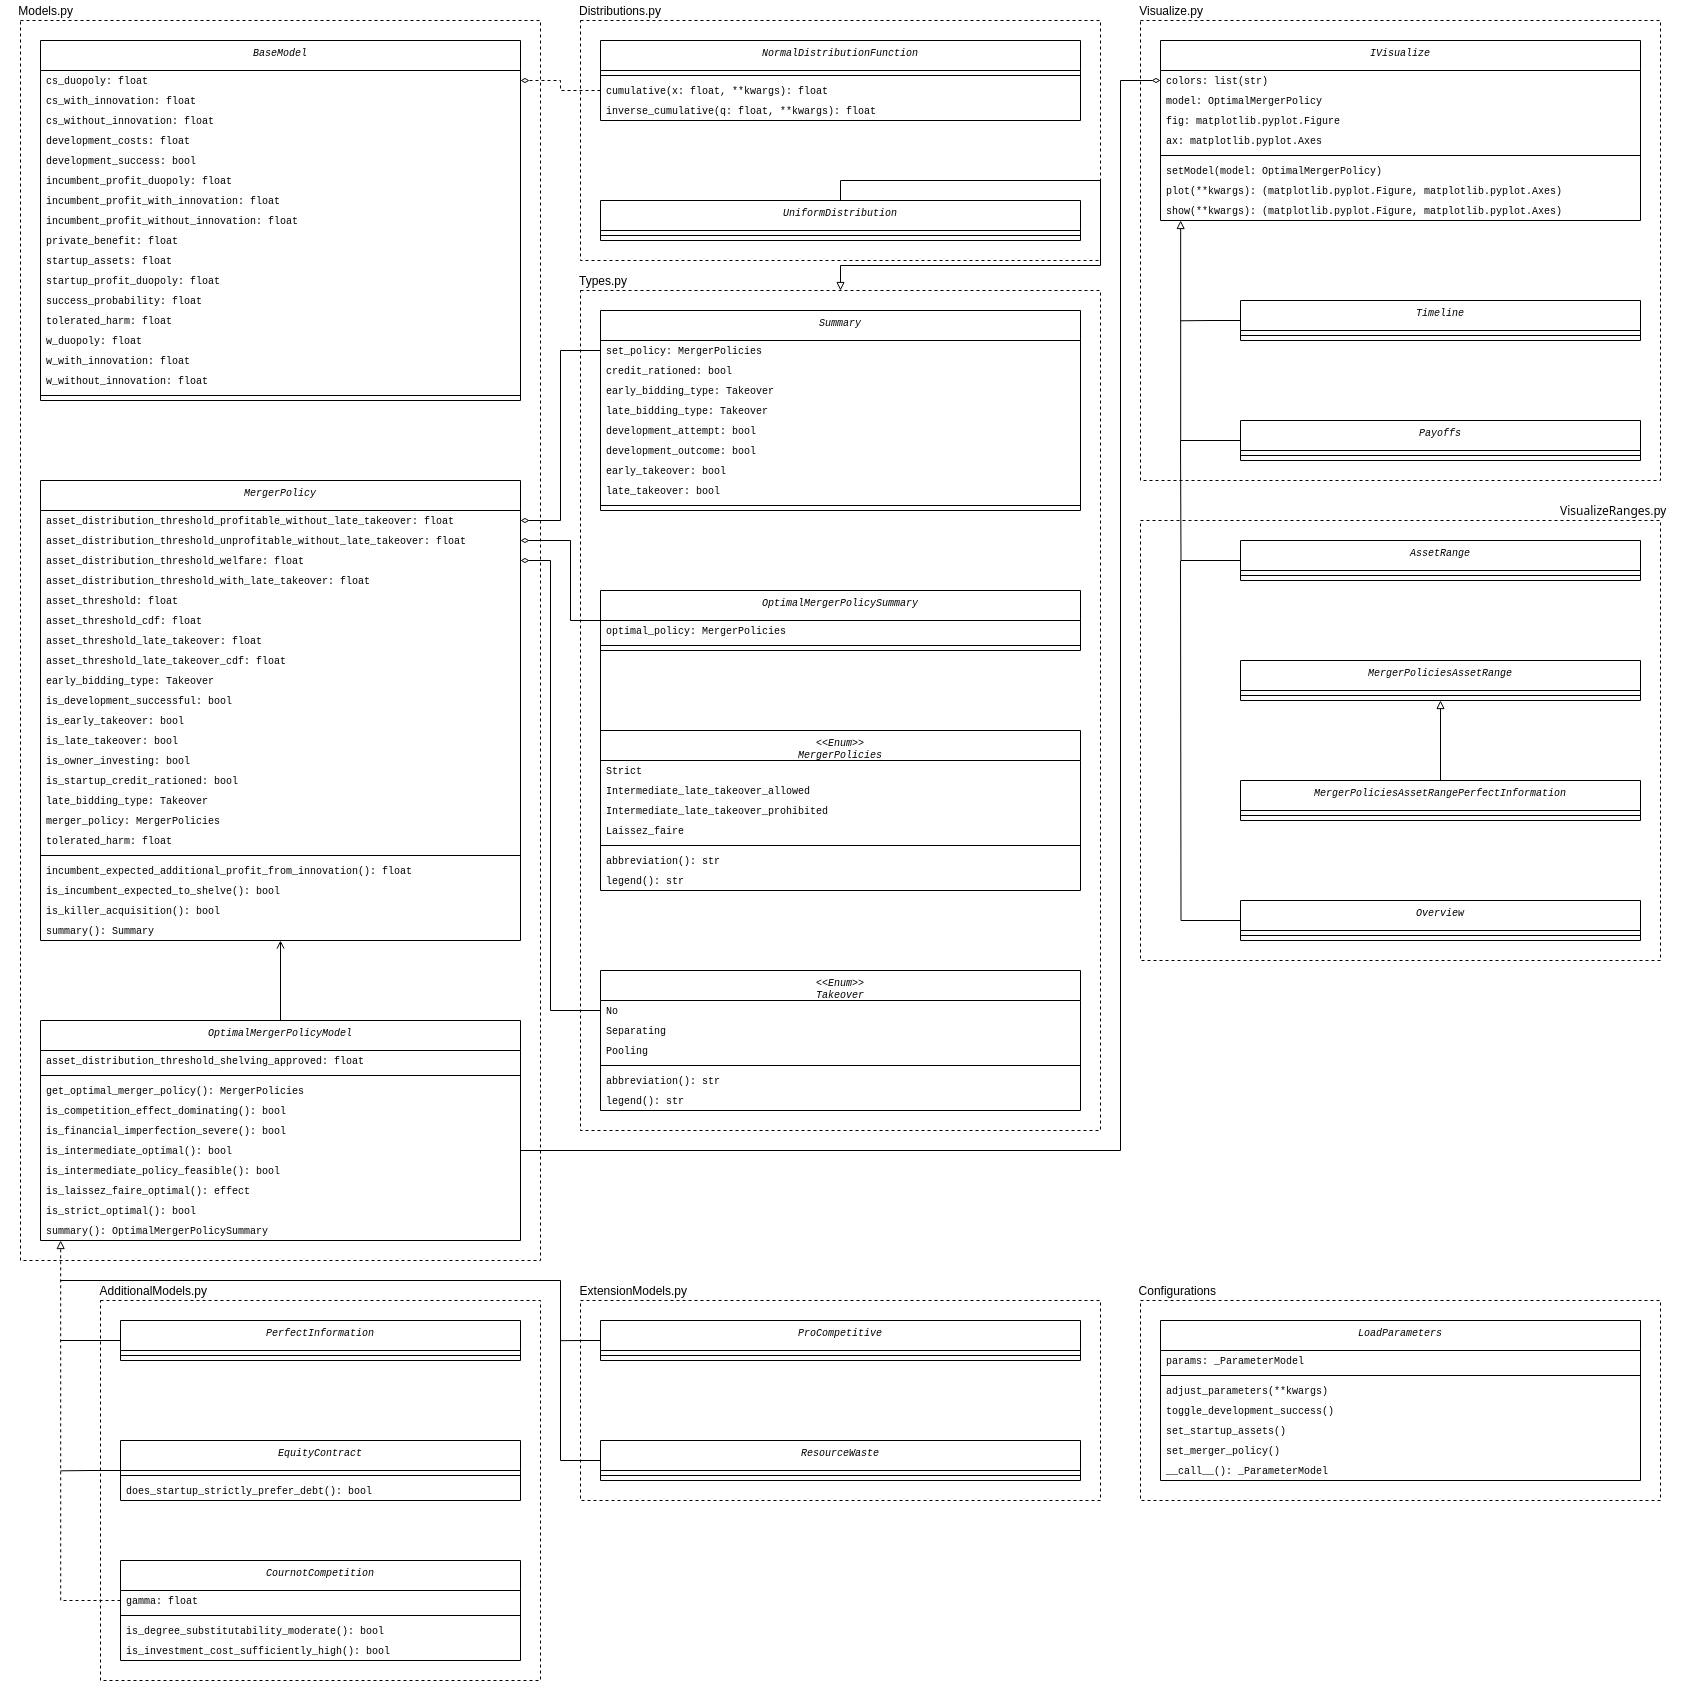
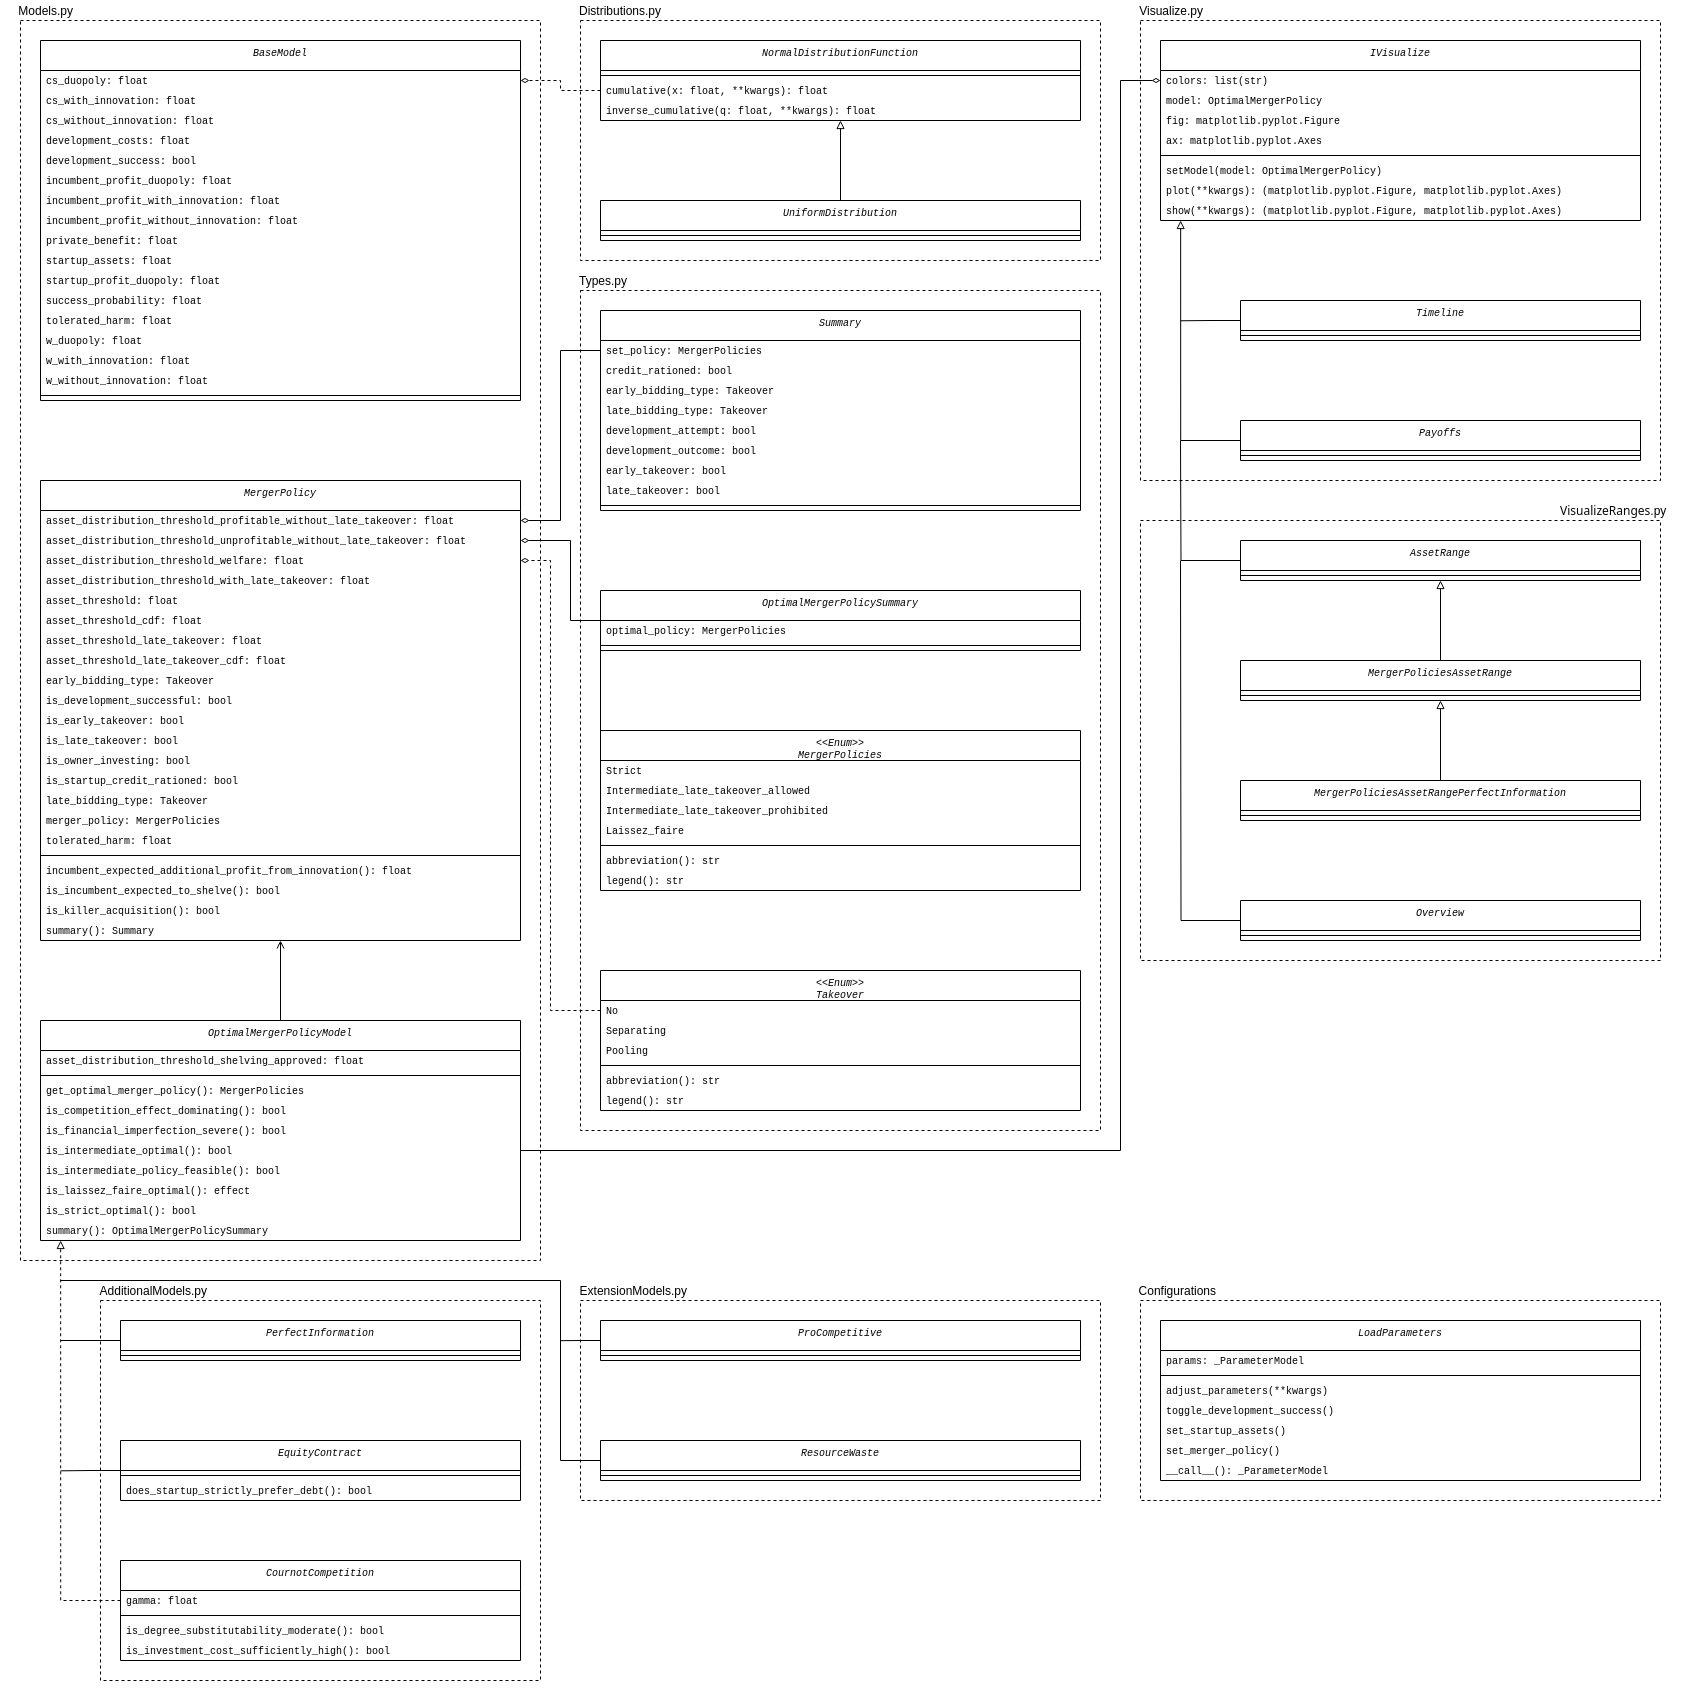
edge "UniformDistribution" -> "Types.py": now "UniformDistribution" -> "inverse_cumulative(q: float, **kwargs): float"
edge "MergerPoliciesAssetRange" -> "AssetRange": added
edge "No" -> "asset_distribution_threshold_welfare: float": style solid -> dashed
